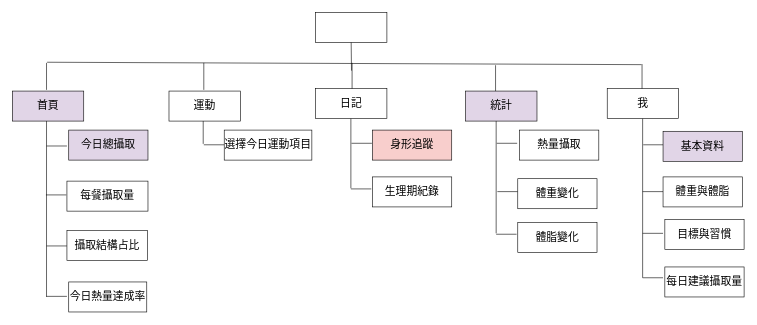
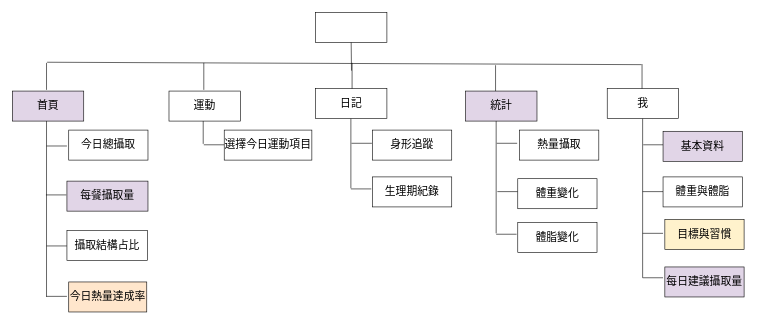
node "今日總攝取": fillcolor #e1d5e7 -> #ffffff
node "身形追蹤": fillcolor #f8cecc -> #ffffff
node "每餐攝取量": fillcolor #ffffff -> #e1d5e7
node "目標與習慣": fillcolor #ffffff -> #fff2cc
node "每日建議攝取量": fillcolor #ffffff -> #e1d5e7
node "今日熱量達成率": fillcolor #ffffff -> #ffe6cc
